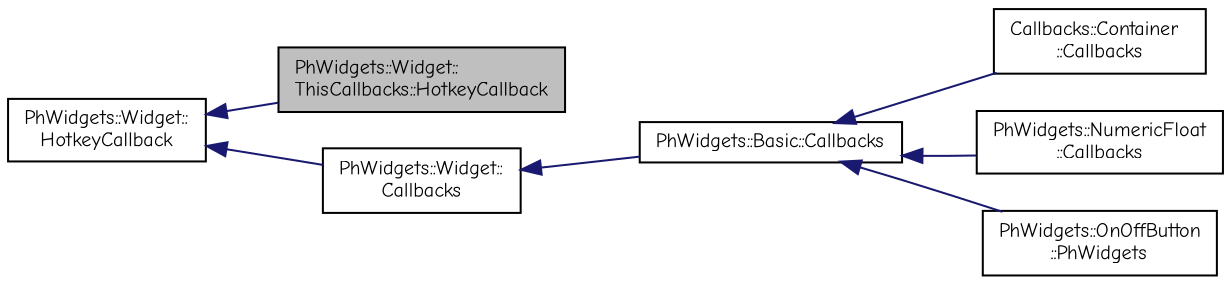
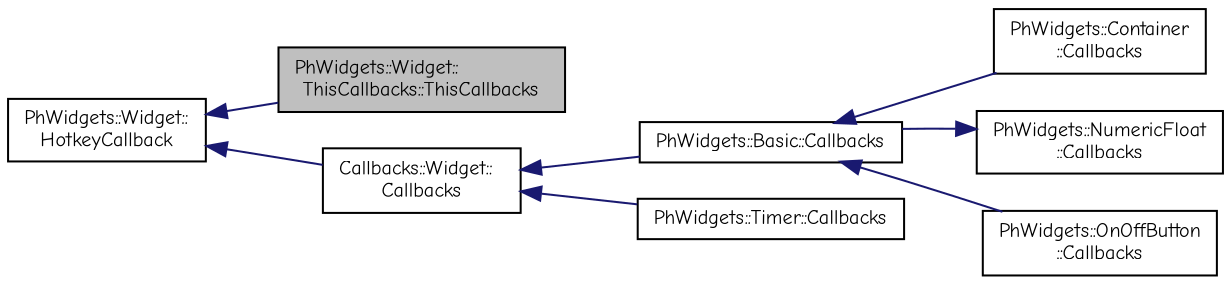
node "Callbacks::Container ::Callbacks": label "Callbacks::Container ::Callbacks" -> "PhWidgets::Container ::Callbacks"
node "PhWidgets::Widget:: ThisCallbacks::HotkeyCallback": label "PhWidgets::Widget:: ThisCallbacks::HotkeyCallback" -> "PhWidgets::Widget:: ThisCallbacks::ThisCallbacks"
edge "PhWidgets::NumericFloat ::Callbacks" -> "PhWidgets::Basic::Callbacks": reversed
node "PhWidgets::Widget:: Callbacks": label "PhWidgets::Widget:: Callbacks" -> "Callbacks::Widget:: Callbacks"
node "PhWidgets::Timer::Callbacks": added
node "PhWidgets::OnOffButton ::PhWidgets": label "PhWidgets::OnOffButton ::PhWidgets" -> "PhWidgets::OnOffButton ::Callbacks"
